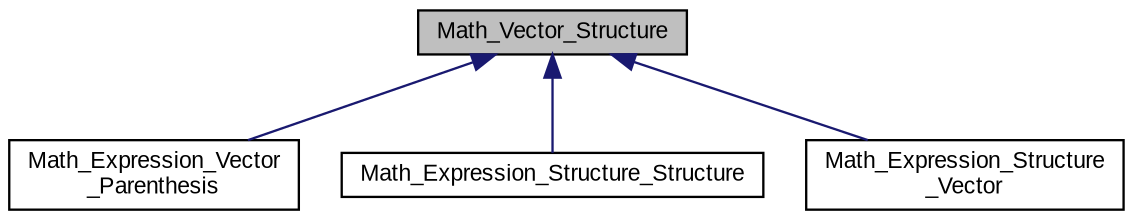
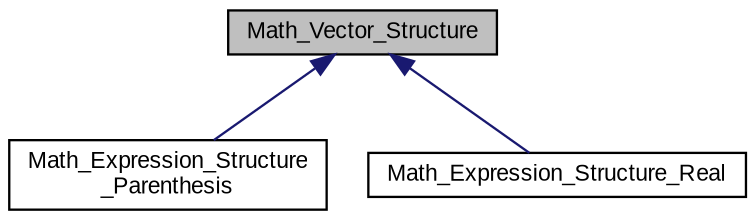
node "Math_Expression_Vector _Parenthesis": label "Math_Expression_Vector _Parenthesis" -> "Math_Expression_Structure _Parenthesis"
node "Math_Expression_Structure_Structure": label "Math_Expression_Structure_Structure" -> "Math_Expression_Structure_Real"
node "Math_Expression_Structure _Vector": removed
